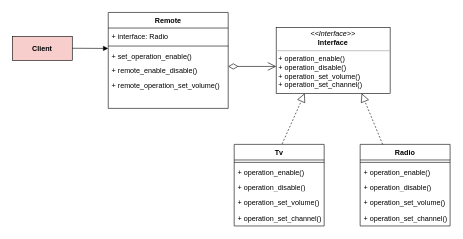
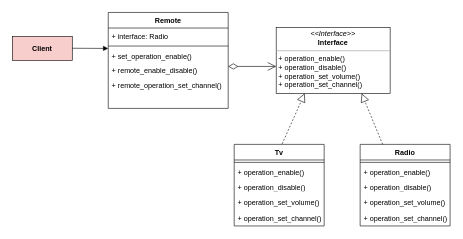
node "+ remote_operation_set_volume()": label "+ remote_operation_set_volume()" -> "+ remote_operation_set_channel()"
